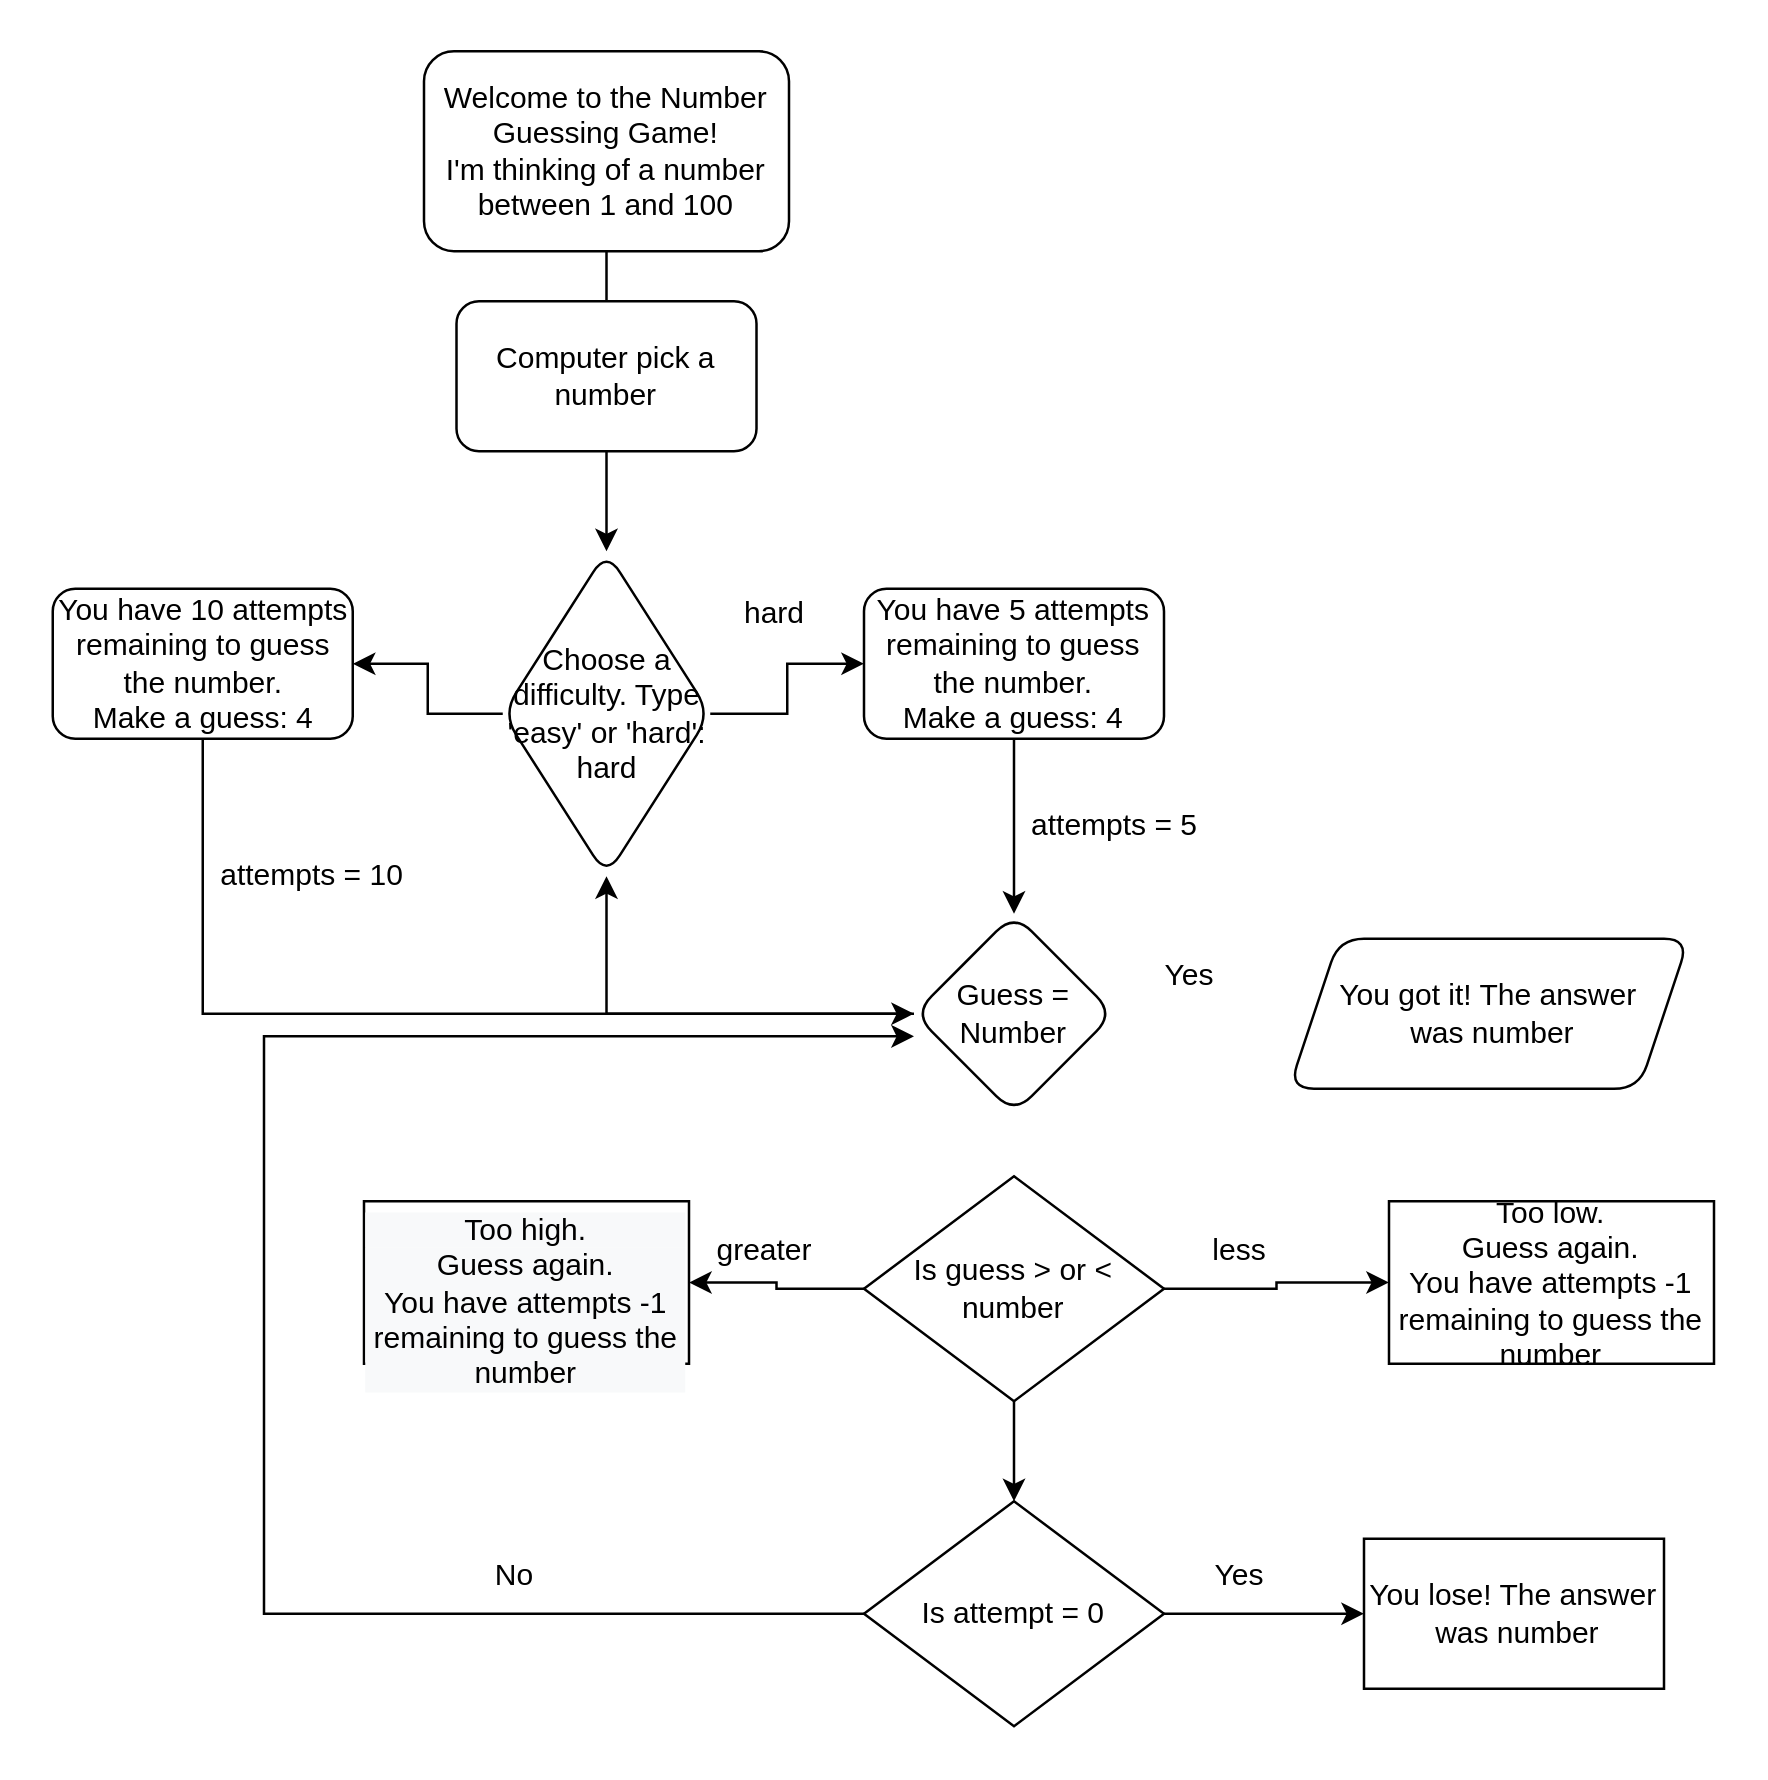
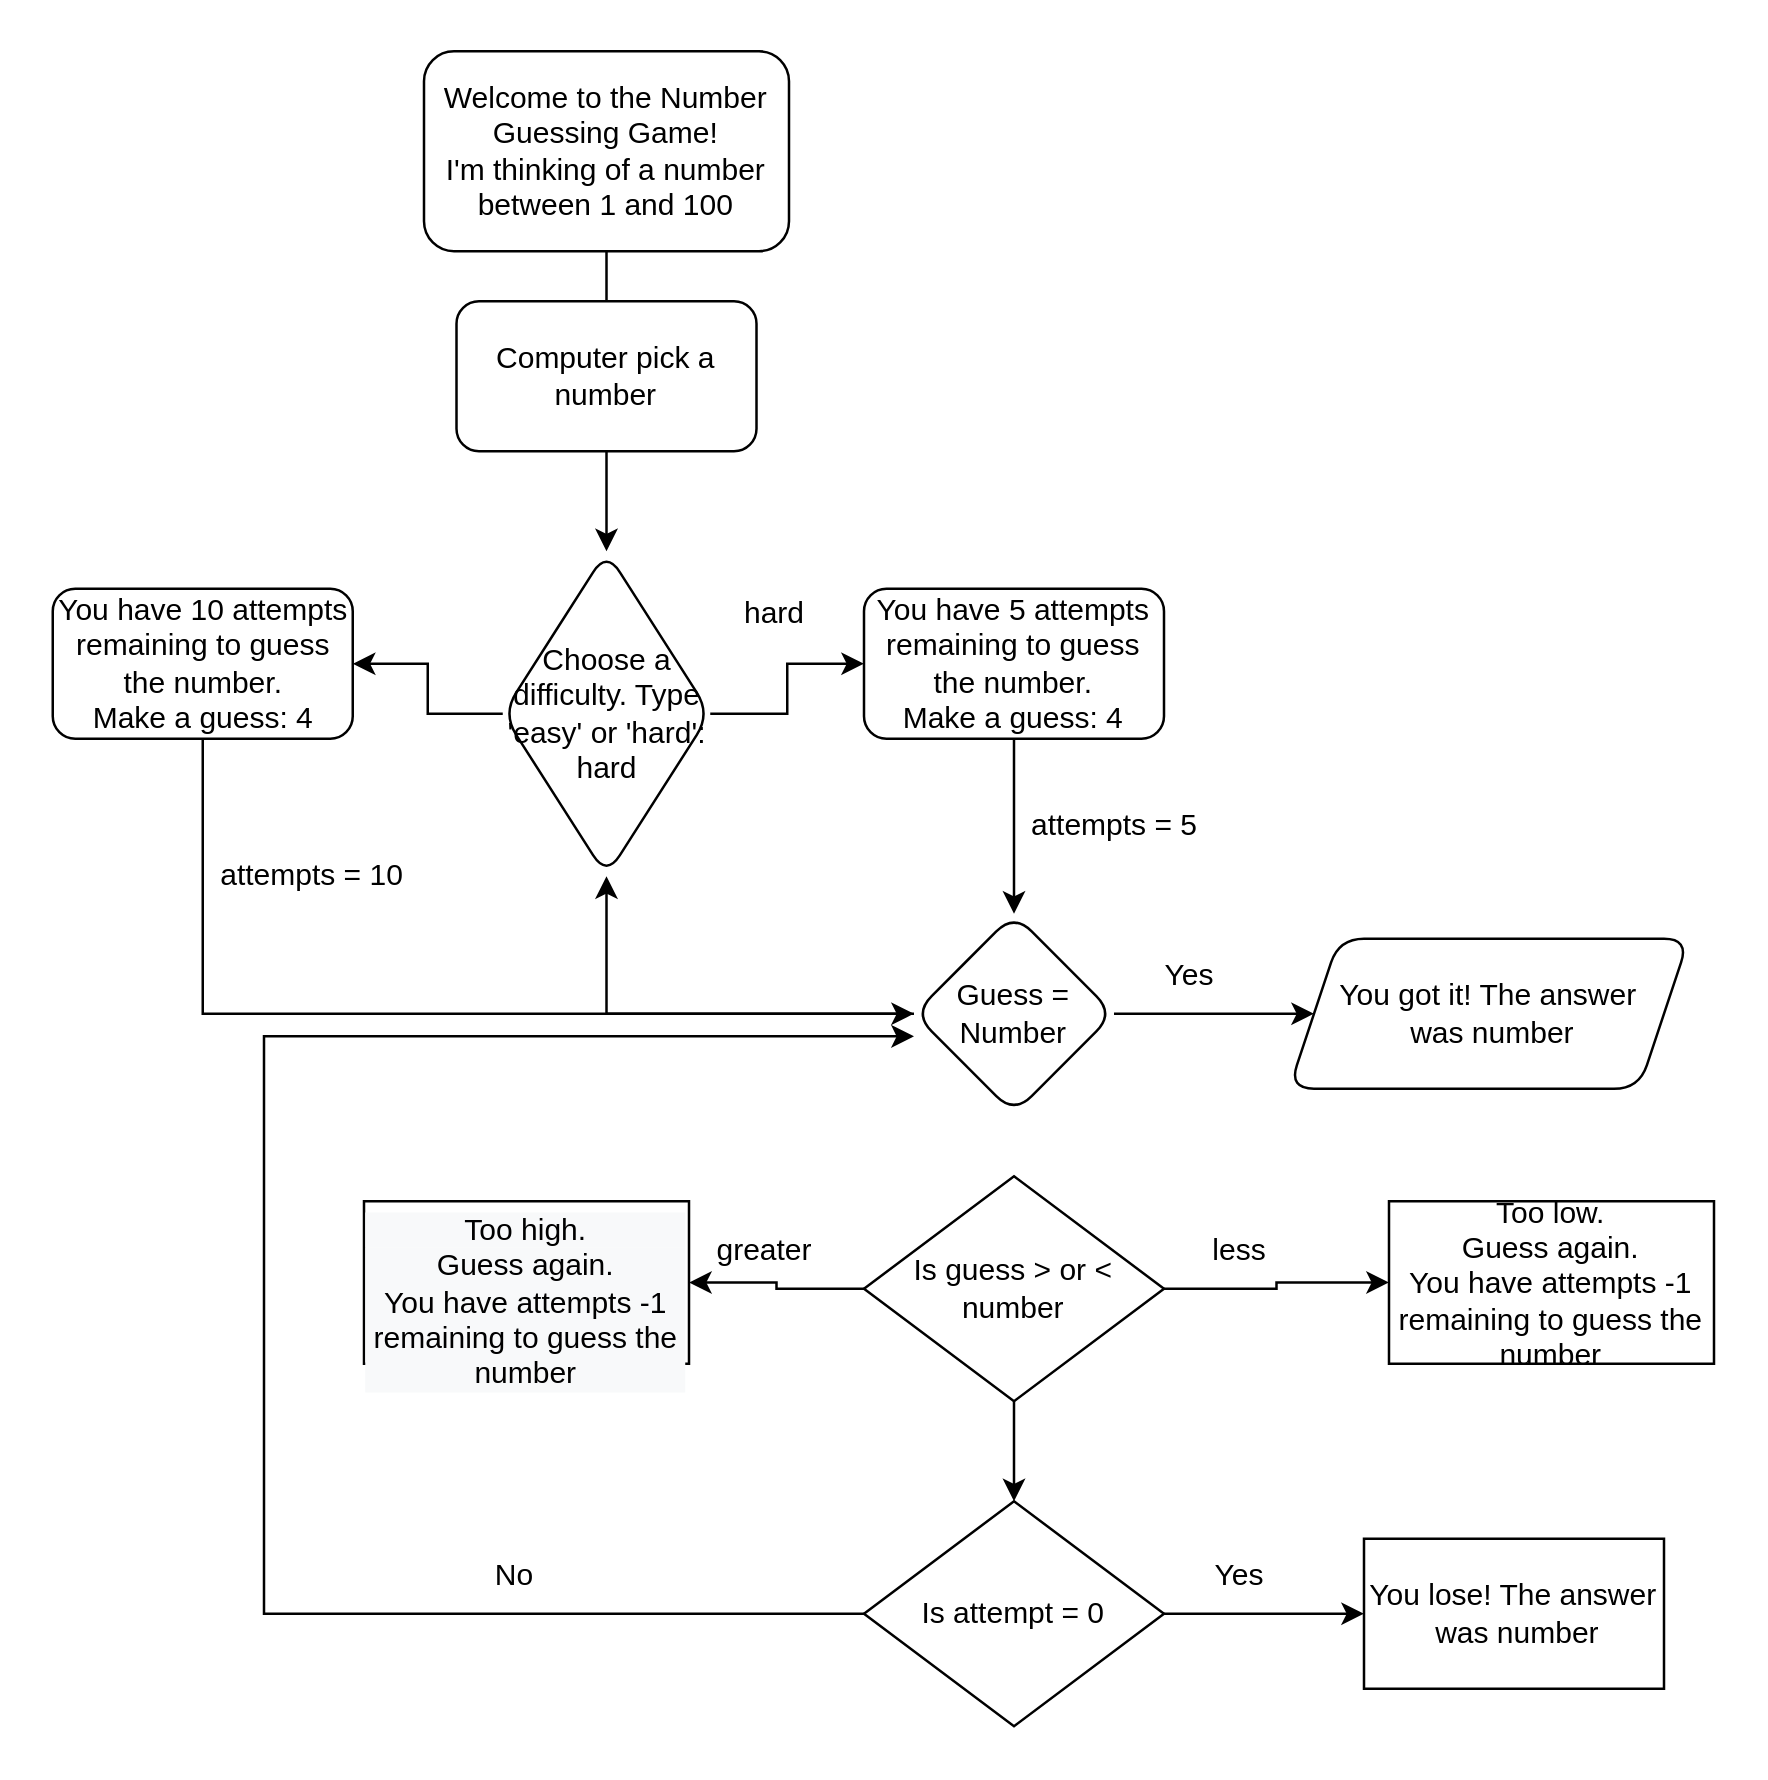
edge "Guess = Number" -> "You got it! The answer was number": added
